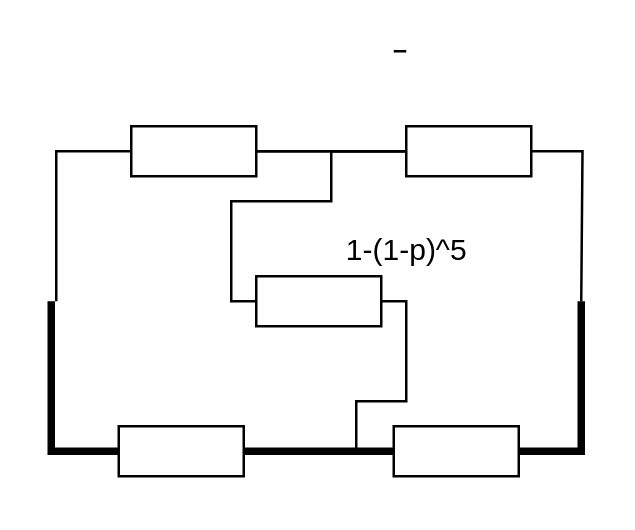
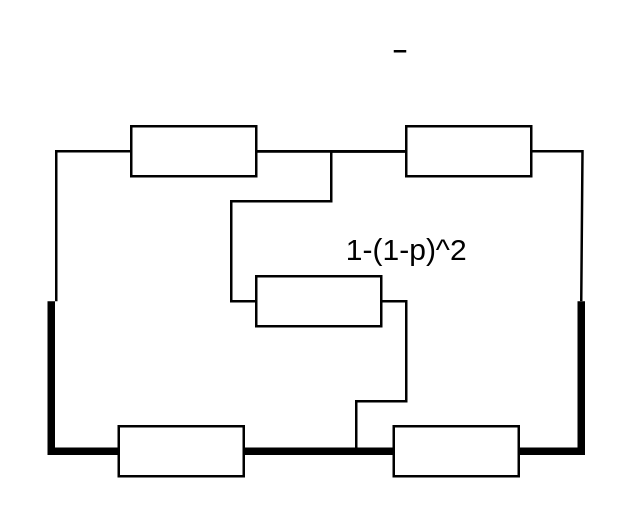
node "1-(1-p)^5": label "1-(1-p)^5" -> "1-(1-p)^2"
